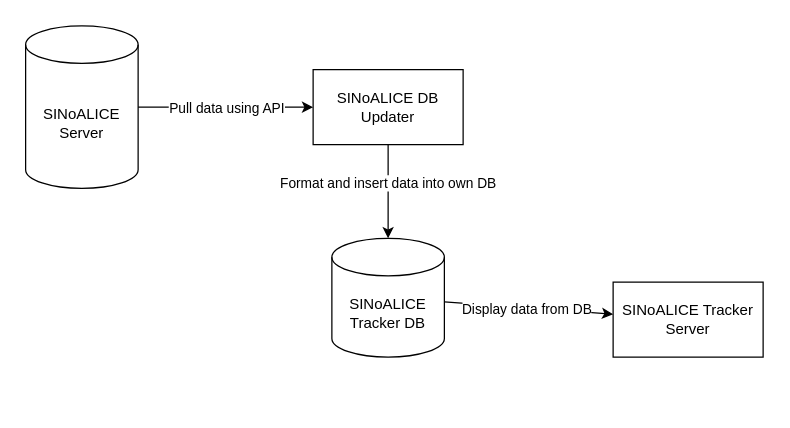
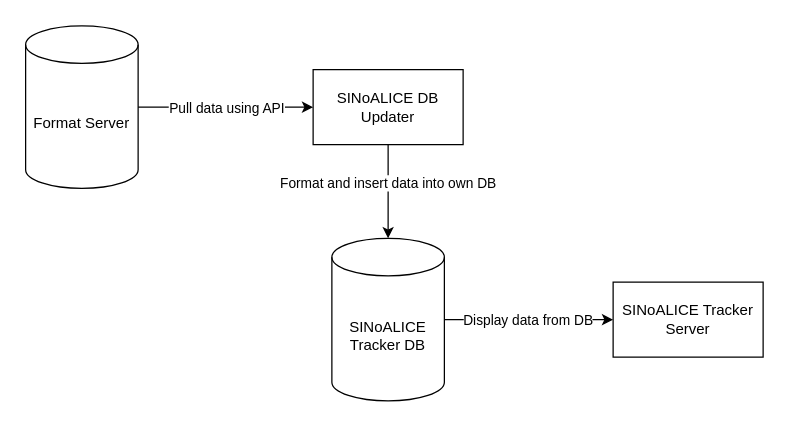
node "SINoALICE Server": label "SINoALICE Server" -> "Format Server"
node "SINoALICE Tracker DB": size 113x119 -> 113x163
